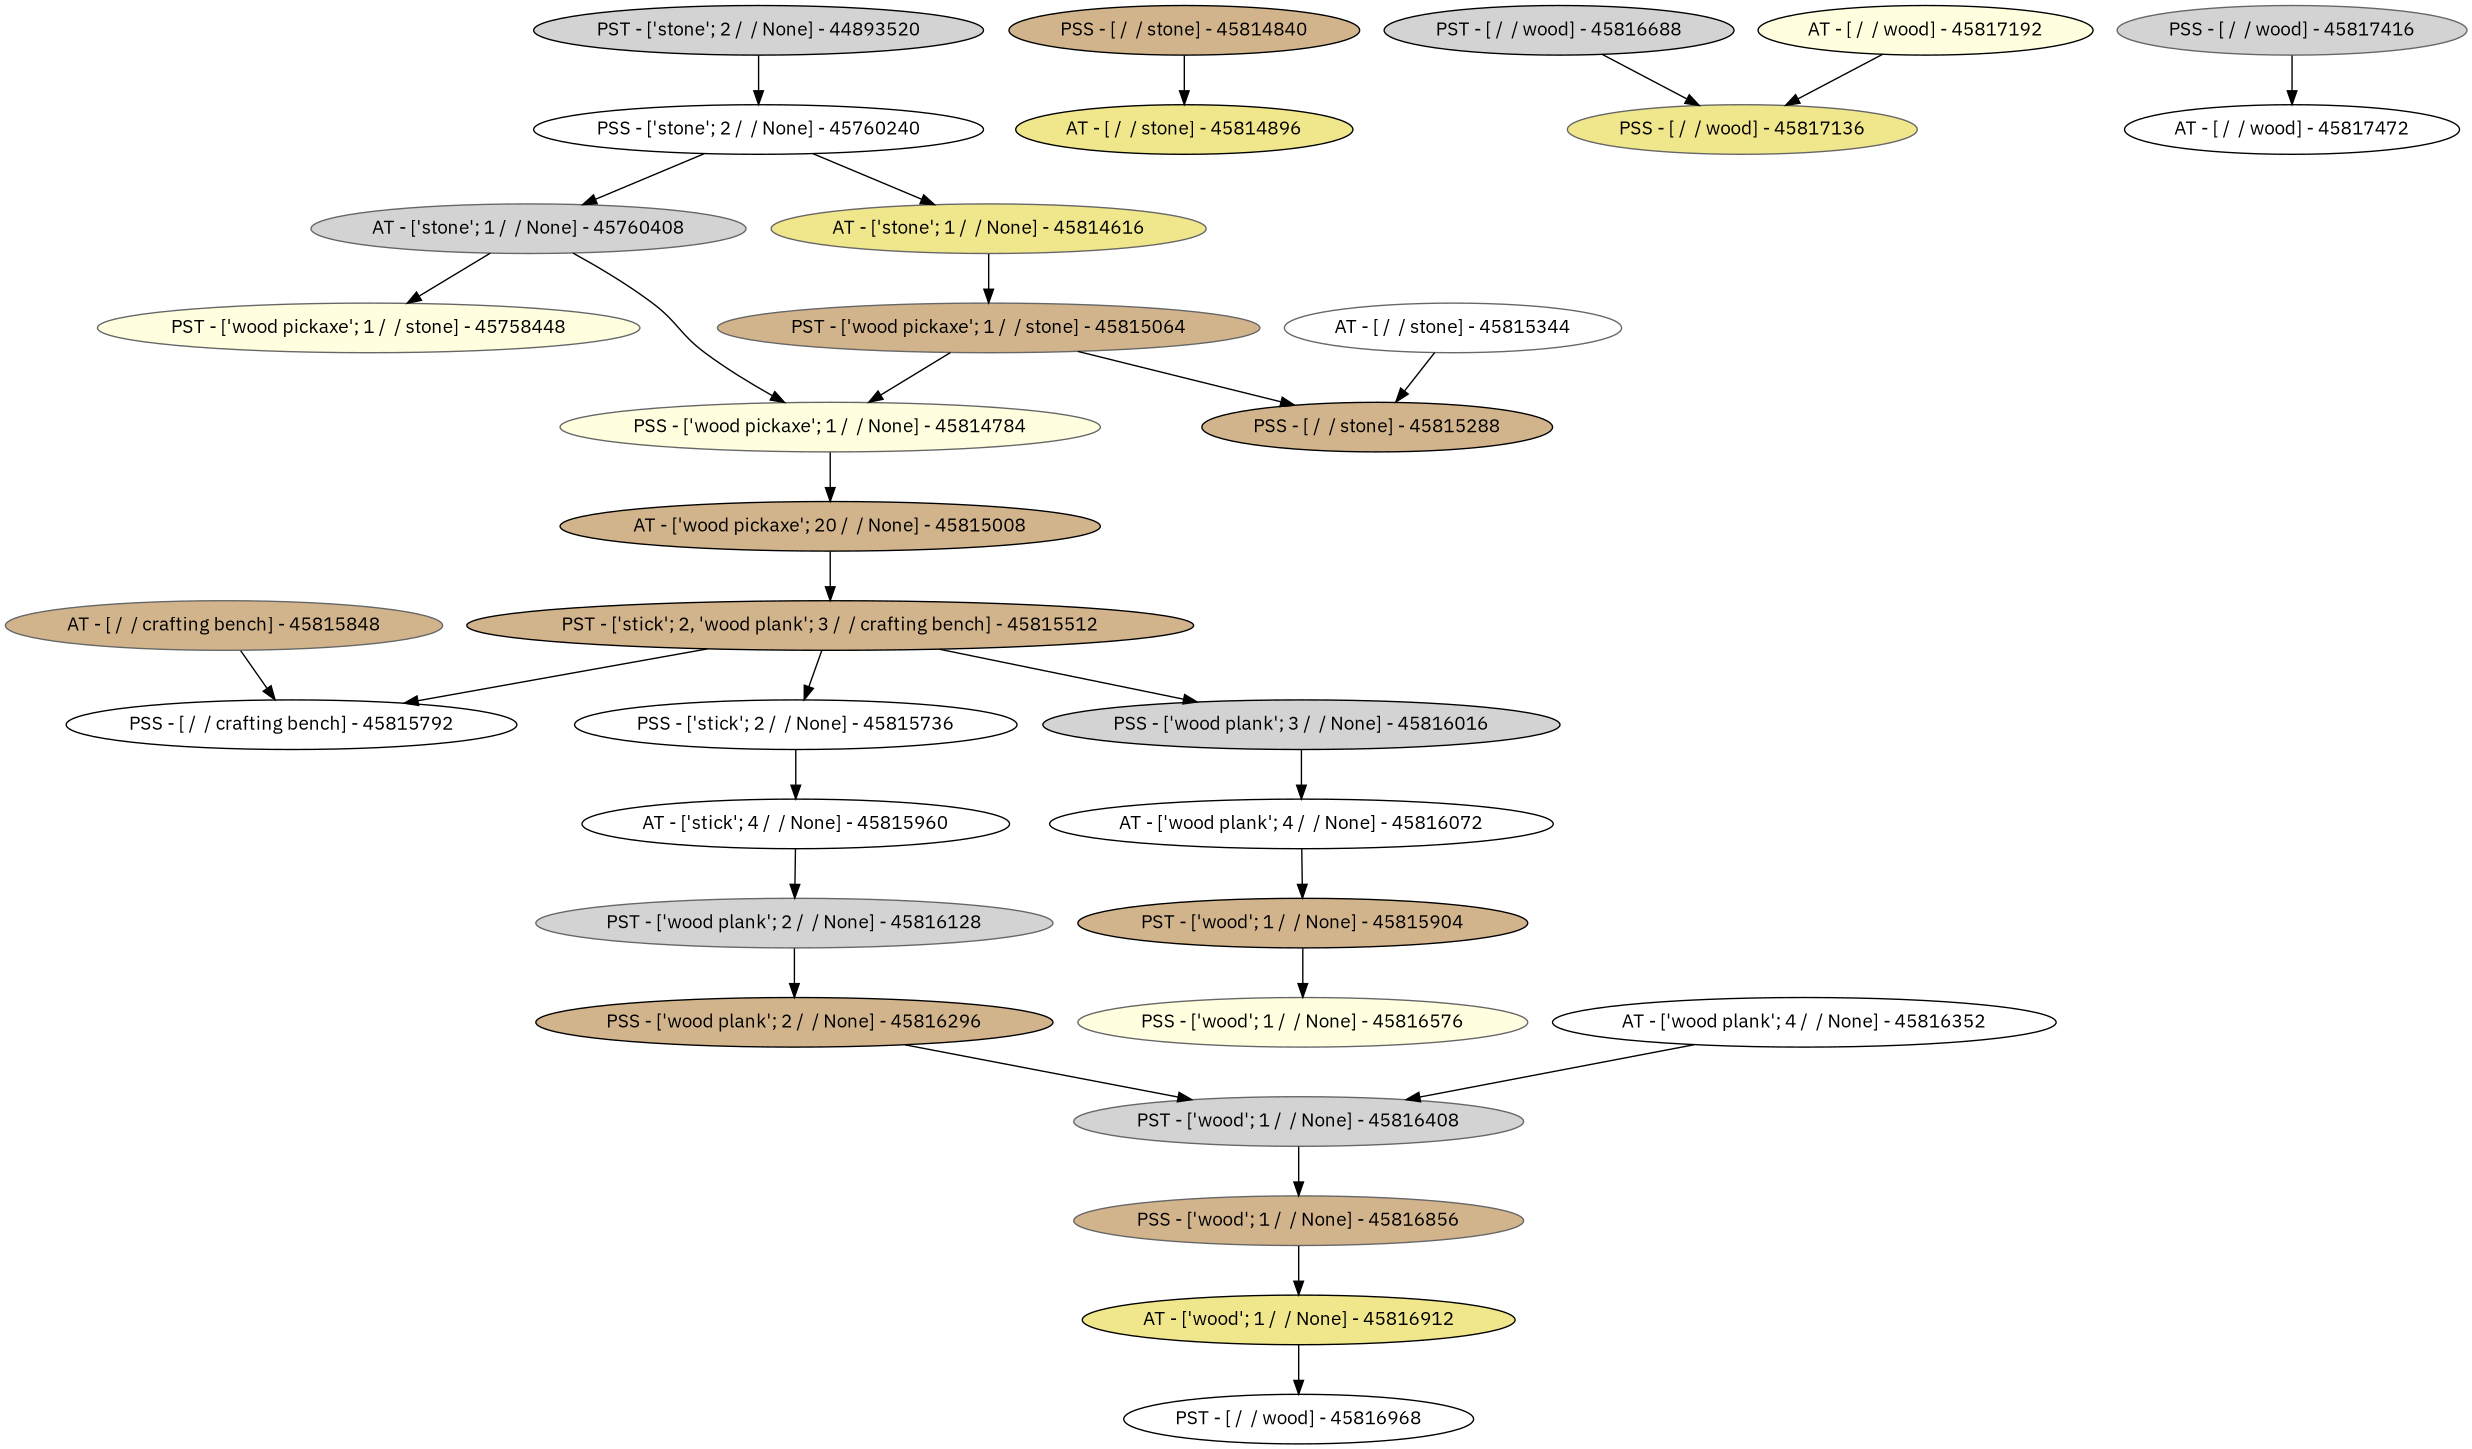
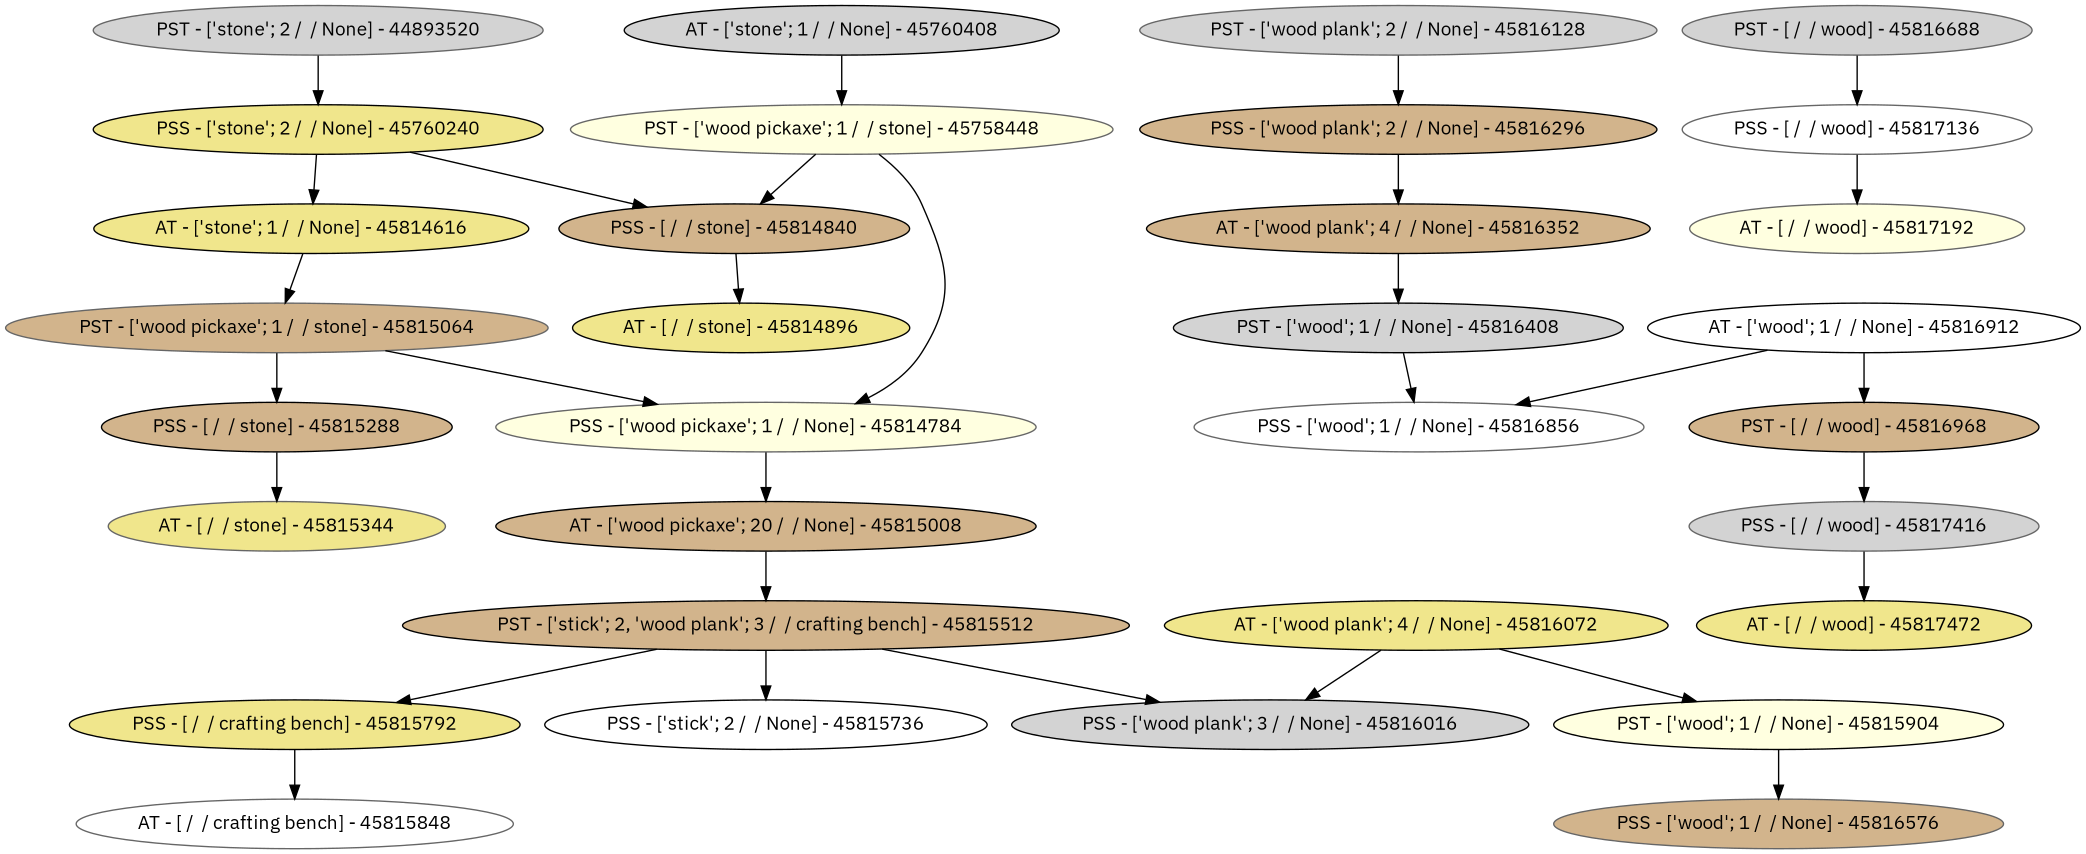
node "PST - ['stone'; 2 /  / None] - 44893520": color black -> gray40
node "PST - [ /  / wood] - 45816688": color black -> gray40
node "AT - [ /  / wood] - 45817192": color black -> gray40
edge "AT - [ /  / wood] - 45817192" -> "PSS - [ /  / wood] - 45817136": reversed
node "PSS - ['stone'; 2 /  / None] - 45760240": fillcolor white -> khaki
node "PSS - [ /  / wood] - 45817136": fillcolor khaki -> white
node "AT - [ /  / wood] - 45817472": fillcolor white -> khaki
edge "PST - ['wood pickaxe'; 1 /  / stone] - 45758448" -> "PSS - [ /  / stone] - 45814840": added
edge "PSS - ['stone'; 2 /  / None] - 45760240" -> "AT - ['stone'; 1 /  / None] - 45760408": now "PSS - ['stone'; 2 /  / None] - 45760240" -> "PSS - [ /  / stone] - 45814840"
node "AT - ['stone'; 1 /  / None] - 45760408": color gray40 -> black
node "AT - ['stone'; 1 /  / None] - 45814616": color gray40 -> black
edge "AT - ['stone'; 1 /  / None] - 45760408" -> "PSS - ['wood pickaxe'; 1 /  / None] - 45814784": now "PST - ['wood pickaxe'; 1 /  / stone] - 45758448" -> "PSS - ['wood pickaxe'; 1 /  / None] - 45814784"
node "AT - [ /  / stone] - 45815344": fillcolor white -> khaki
edge "AT - [ /  / stone] - 45815344" -> "PSS - [ /  / stone] - 45815288": reversed
edge "PST - [ /  / wood] - 45816968" -> "PSS - [ /  / wood] - 45817416": added
node "AT - [ /  / crafting bench] - 45815848": fillcolor tan -> white
edge "AT - [ /  / crafting bench] - 45815848" -> "PSS - [ /  / crafting bench] - 45815792": reversed
node "PSS - [ /  / crafting bench] - 45815792": fillcolor white -> khaki
edge "PSS - ['wood plank'; 3 /  / None] - 45816016" -> "AT - ['wood plank'; 4 /  / None] - 45816072": reversed
node "AT - ['stick'; 4 /  / None] - 45815960": removed
node "AT - ['wood plank'; 4 /  / None] - 45816072": fillcolor white -> khaki
node "PST - ['wood'; 1 /  / None] - 45815904": fillcolor tan -> lightyellow
node "PSS - ['wood'; 1 /  / None] - 45816576": fillcolor lightyellow -> tan
node "AT - ['wood plank'; 4 /  / None] - 45816352": fillcolor white -> tan
edge "PSS - ['wood plank'; 2 /  / None] - 45816296" -> "PST - ['wood'; 1 /  / None] - 45816408": now "PSS - ['wood plank'; 2 /  / None] - 45816296" -> "AT - ['wood plank'; 4 /  / None] - 45816352"
node "PST - ['wood'; 1 /  / None] - 45816408": color gray40 -> black
node "PSS - ['wood'; 1 /  / None] - 45816856": fillcolor tan -> white
edge "PSS - ['wood'; 1 /  / None] - 45816856" -> "AT - ['wood'; 1 /  / None] - 45816912": reversed
node "AT - ['wood'; 1 /  / None] - 45816912": fillcolor khaki -> white
node "PST - [ /  / wood] - 45816968": fillcolor white -> tan
